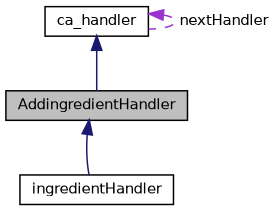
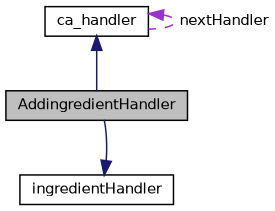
edge "ingredientHandler" -> "AddingredientHandler": reversed
